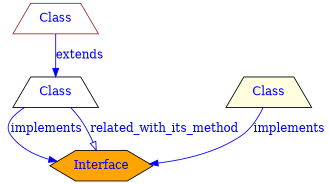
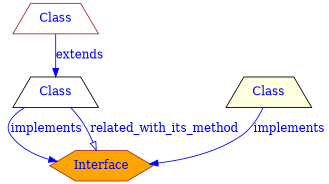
node "Interface": color black -> brown
